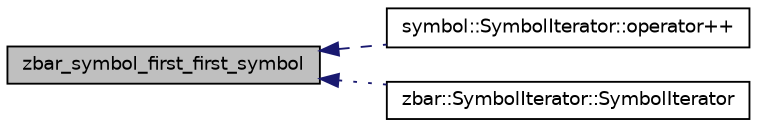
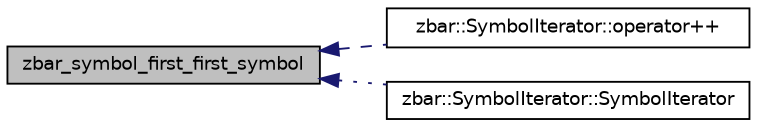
node "symbol::SymbolIterator::operator++": label "symbol::SymbolIterator::operator++" -> "zbar::SymbolIterator::operator++"
